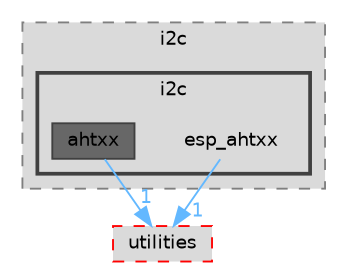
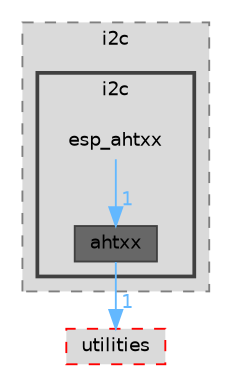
edge "esp_ahtxx" -> "utilities": now "esp_ahtxx" -> "ahtxx"
